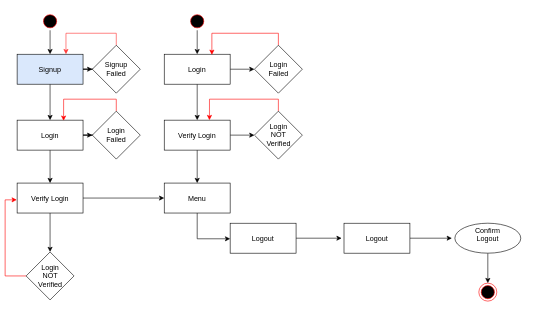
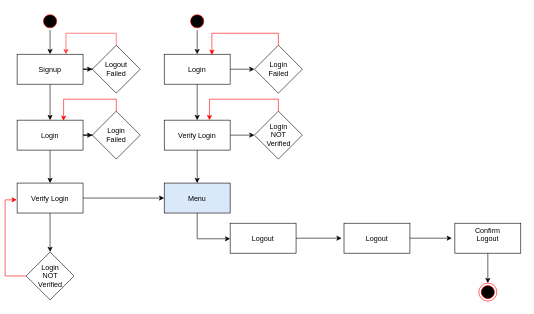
node "Signup": fillcolor #dae8fc -> #ffffff
node "Signup Failed": label "Signup Failed" -> "Logout Failed"
node "Menu": fillcolor #ffffff -> #dae8fc
node "Confirm Logout": shape ellipse -> rectangle
